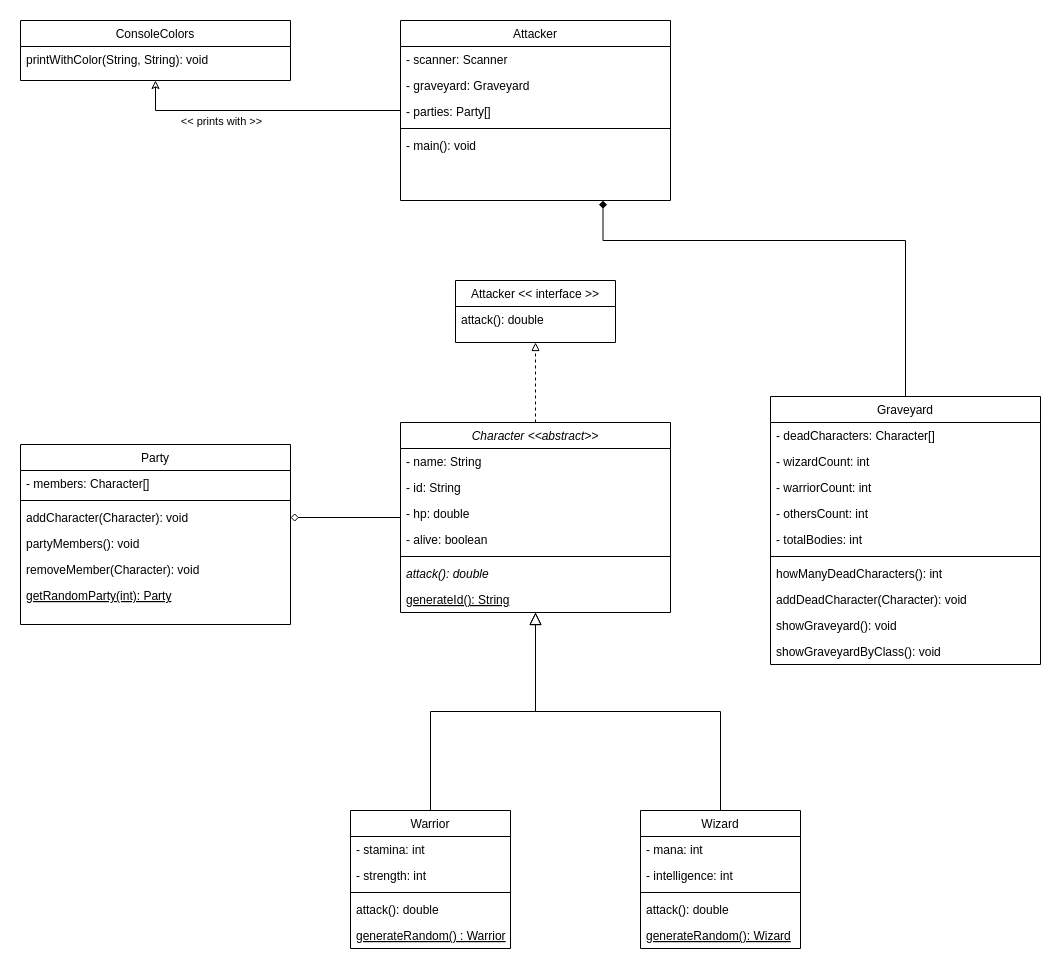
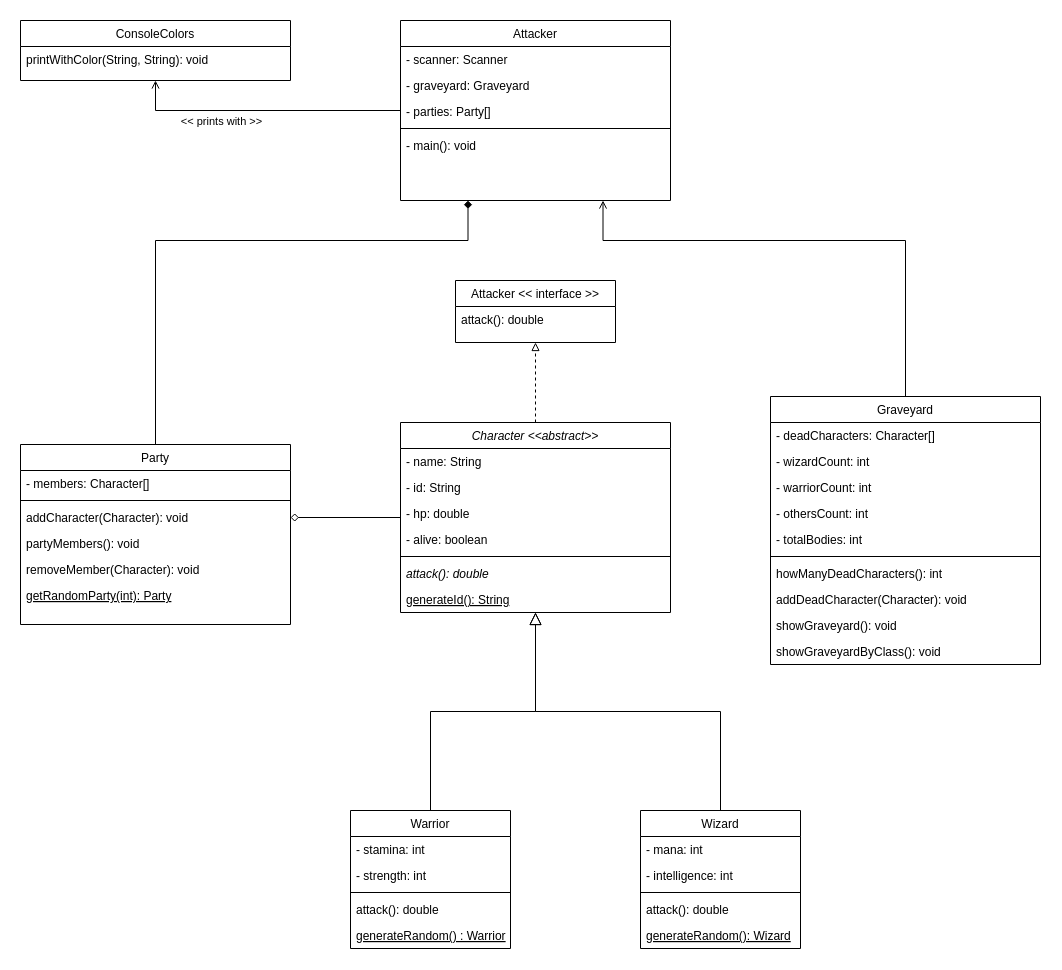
edge "Attacker" -> "ConsoleColors": arrowhead classic -> open
edge "Graveyard" -> "Attacker": arrowhead diamond -> open
edge "Party" -> "Attacker": added
